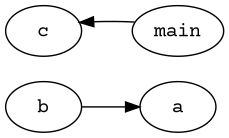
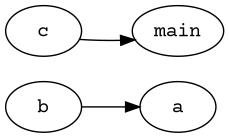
edge "main" -> "c": reversed
